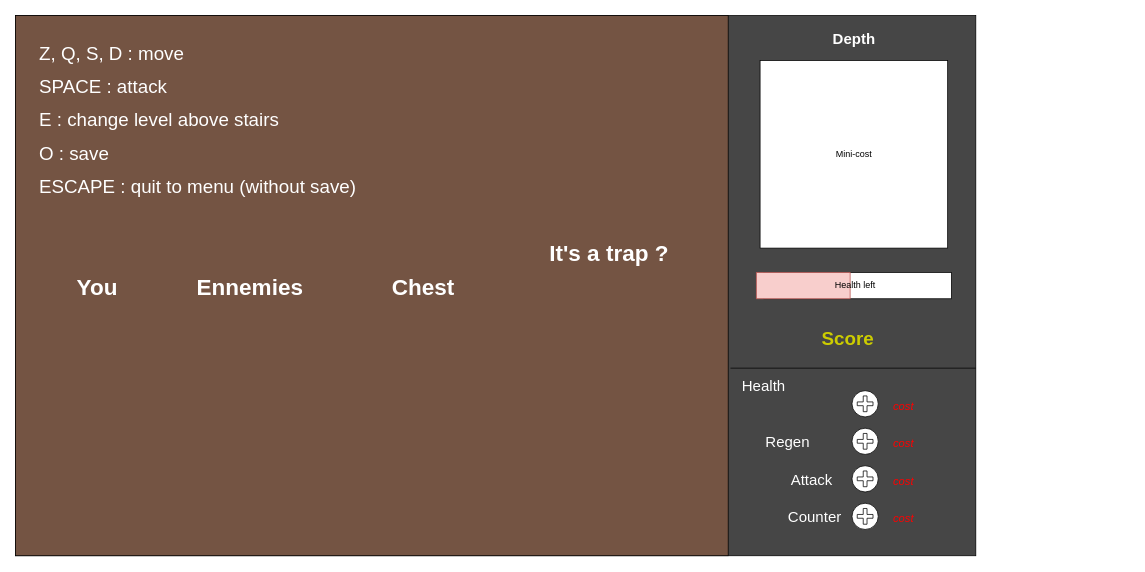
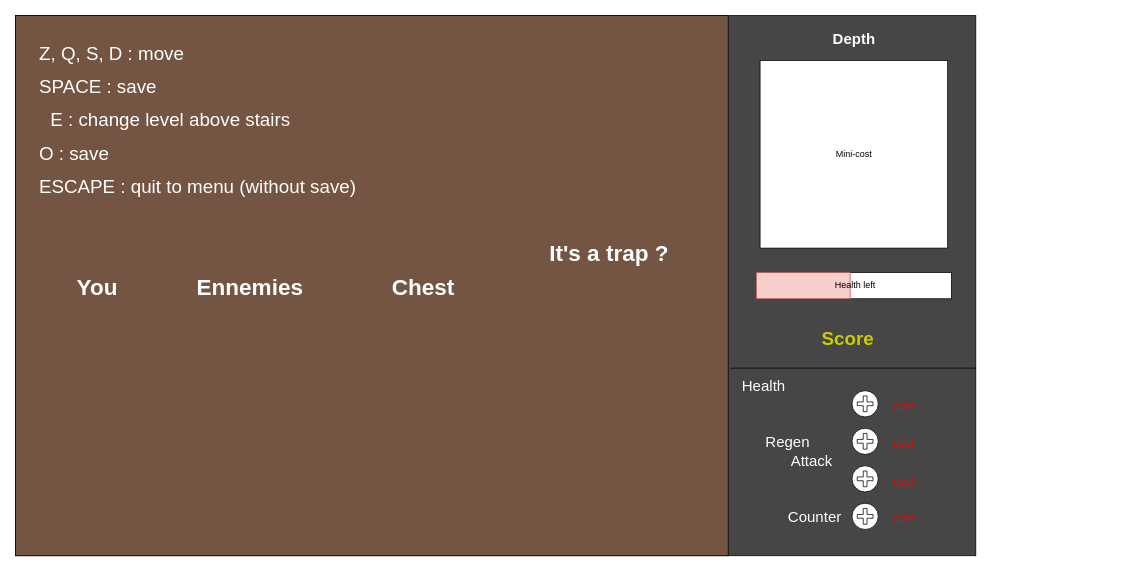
node "SPACE : attack": label "SPACE : attack" -> "SPACE : save"
node "E : change level above stairs": moved (162, 119) -> (173, 119)
node "Attack": moved (811, 479) -> (811, 460)
